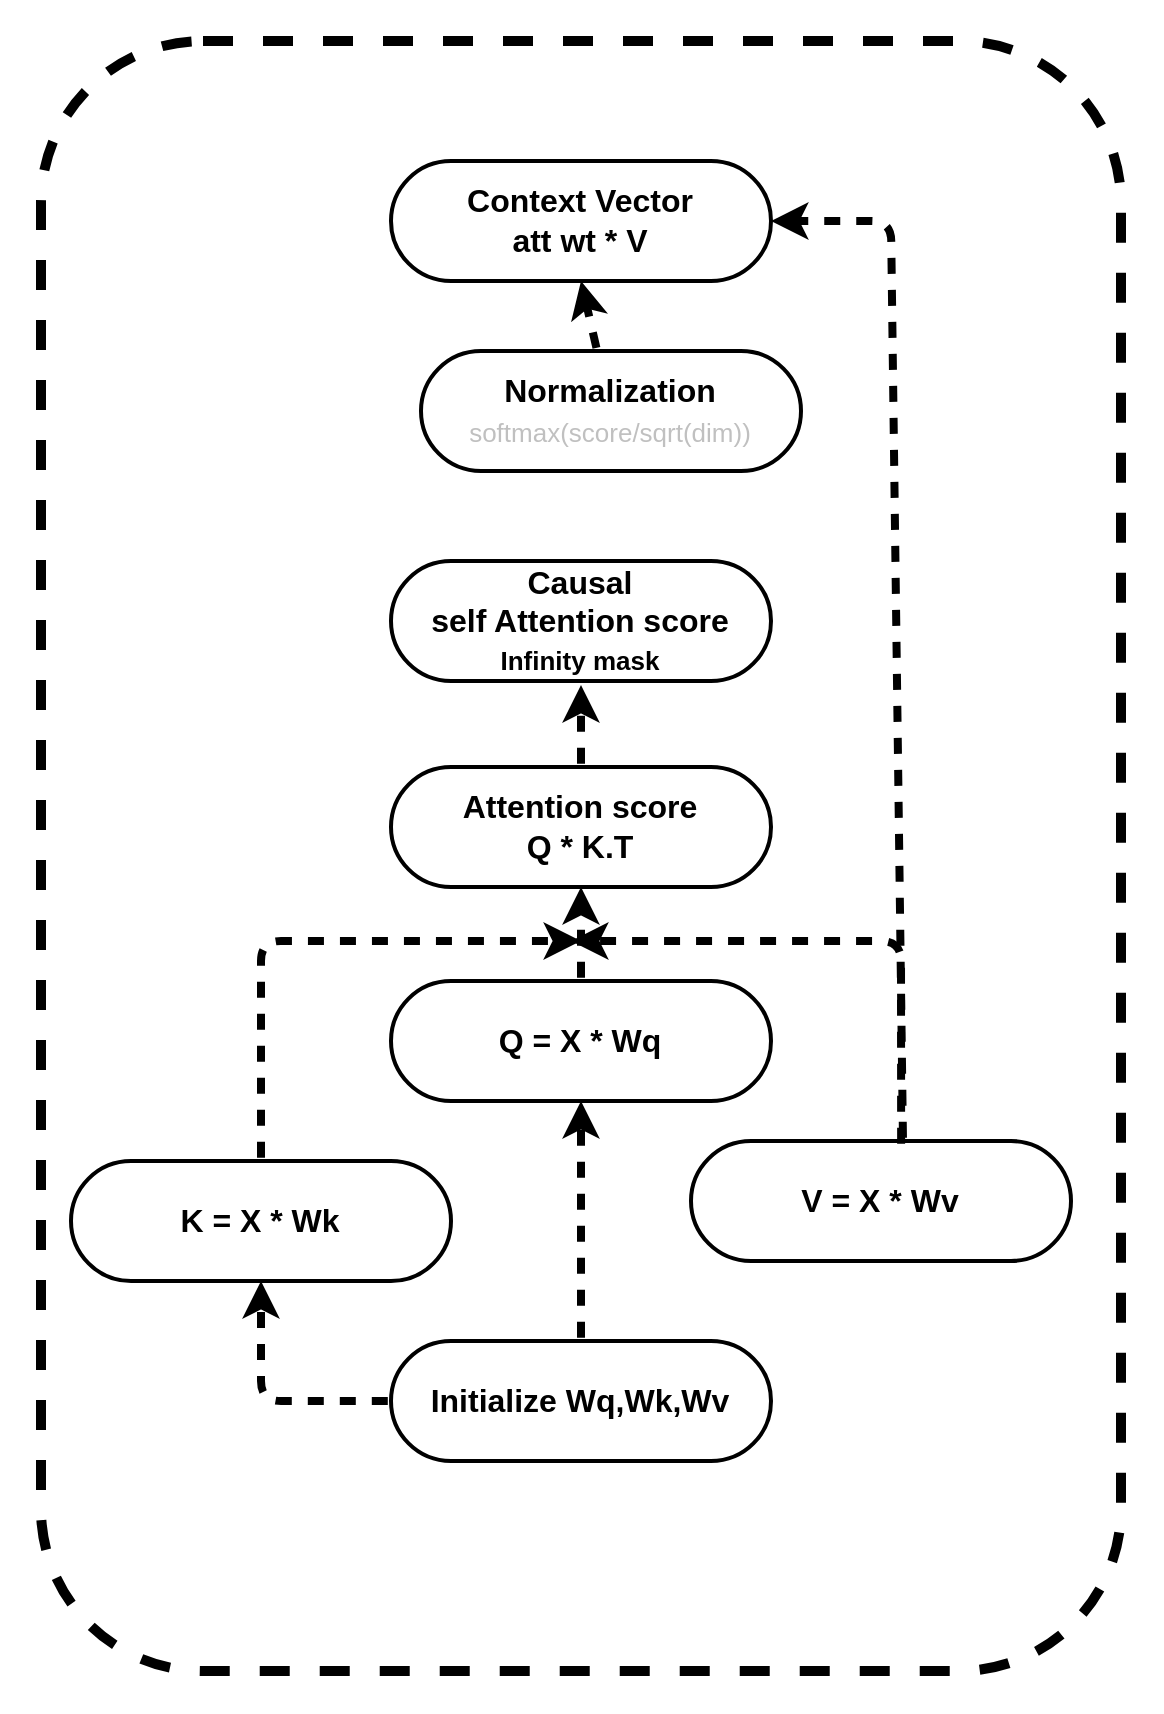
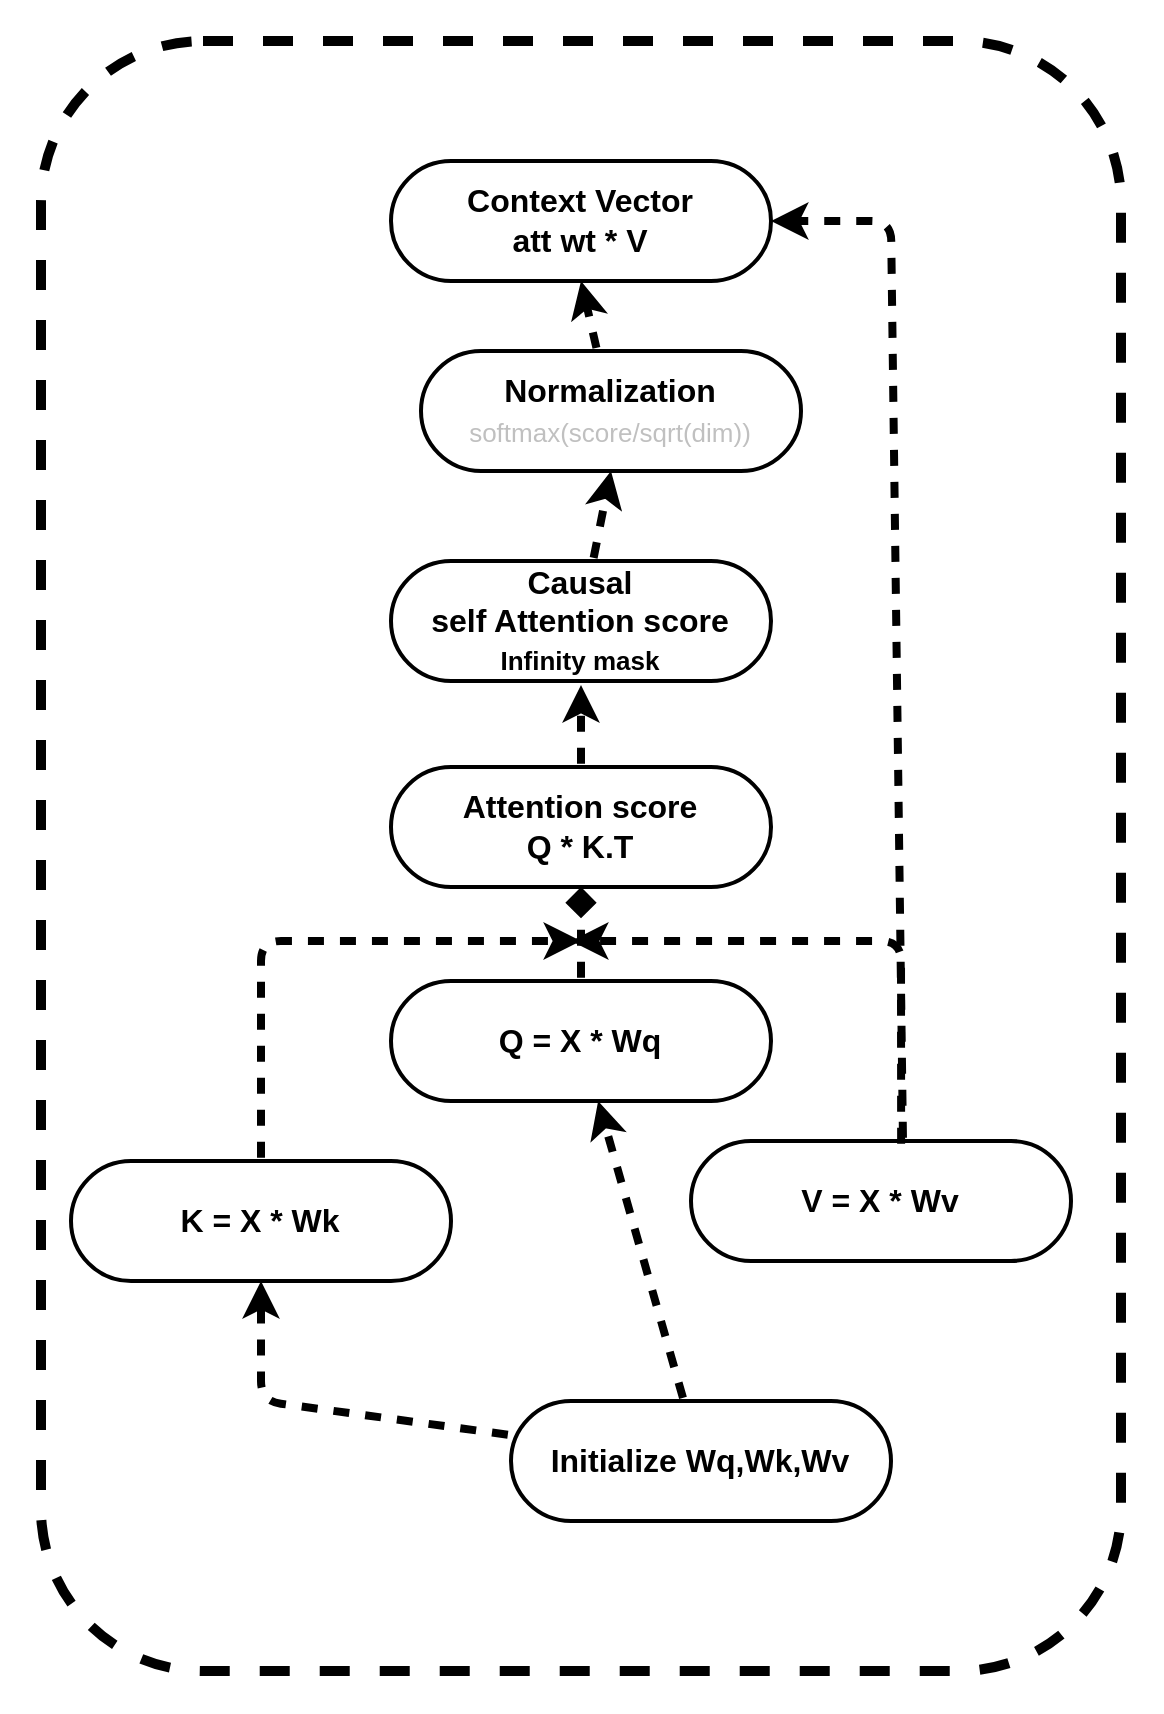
edge "Causal self Attention score Infinity mask" -> "Normalization softmax(score/sqrt(dim))": added
edge "Q = X * Wq" -> "Attention score Q * K.T": arrowhead classic -> diamond
node "Initialize Wq,Wk,Wv": moved (581, 1401) -> (701, 1461)
